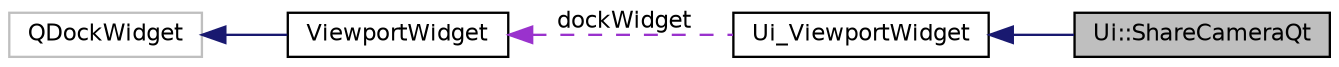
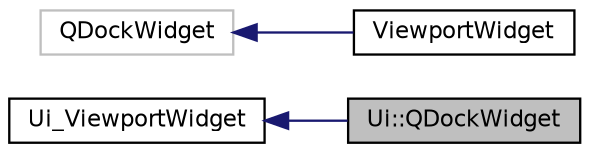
edge "Ui_ViewportWidget" -> "ViewportWidget": removed, label "dockWidget"
node "Ui::ShareCameraQt": label "Ui::ShareCameraQt" -> "Ui::QDockWidget"
